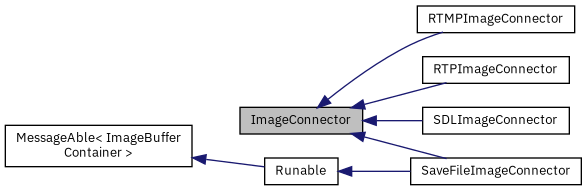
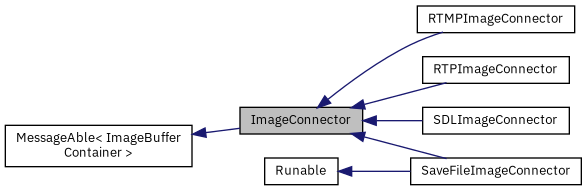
edge "Runable" -> "MessageAble< ImageBuffer Container >": now "ImageConnector" -> "MessageAble< ImageBuffer Container >"
